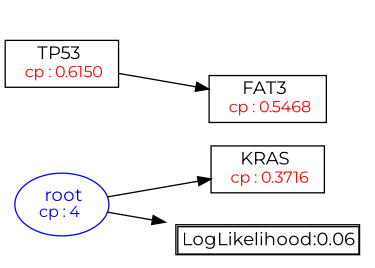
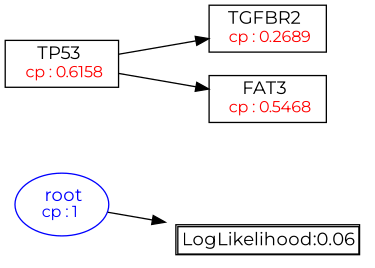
node "TGFBR2": added
node "TP53": text "cp : 0.6150" -> "cp : 0.6158"
node "KRAS": removed
node "root": text "cp : 4" -> "cp : 1"
